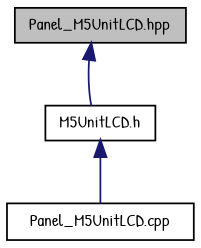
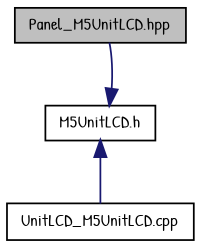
edge "M5UnitLCD.h" -> "Panel_M5UnitLCD.hpp": reversed
node "Panel_M5UnitLCD.cpp": label "Panel_M5UnitLCD.cpp" -> "UnitLCD_M5UnitLCD.cpp"
